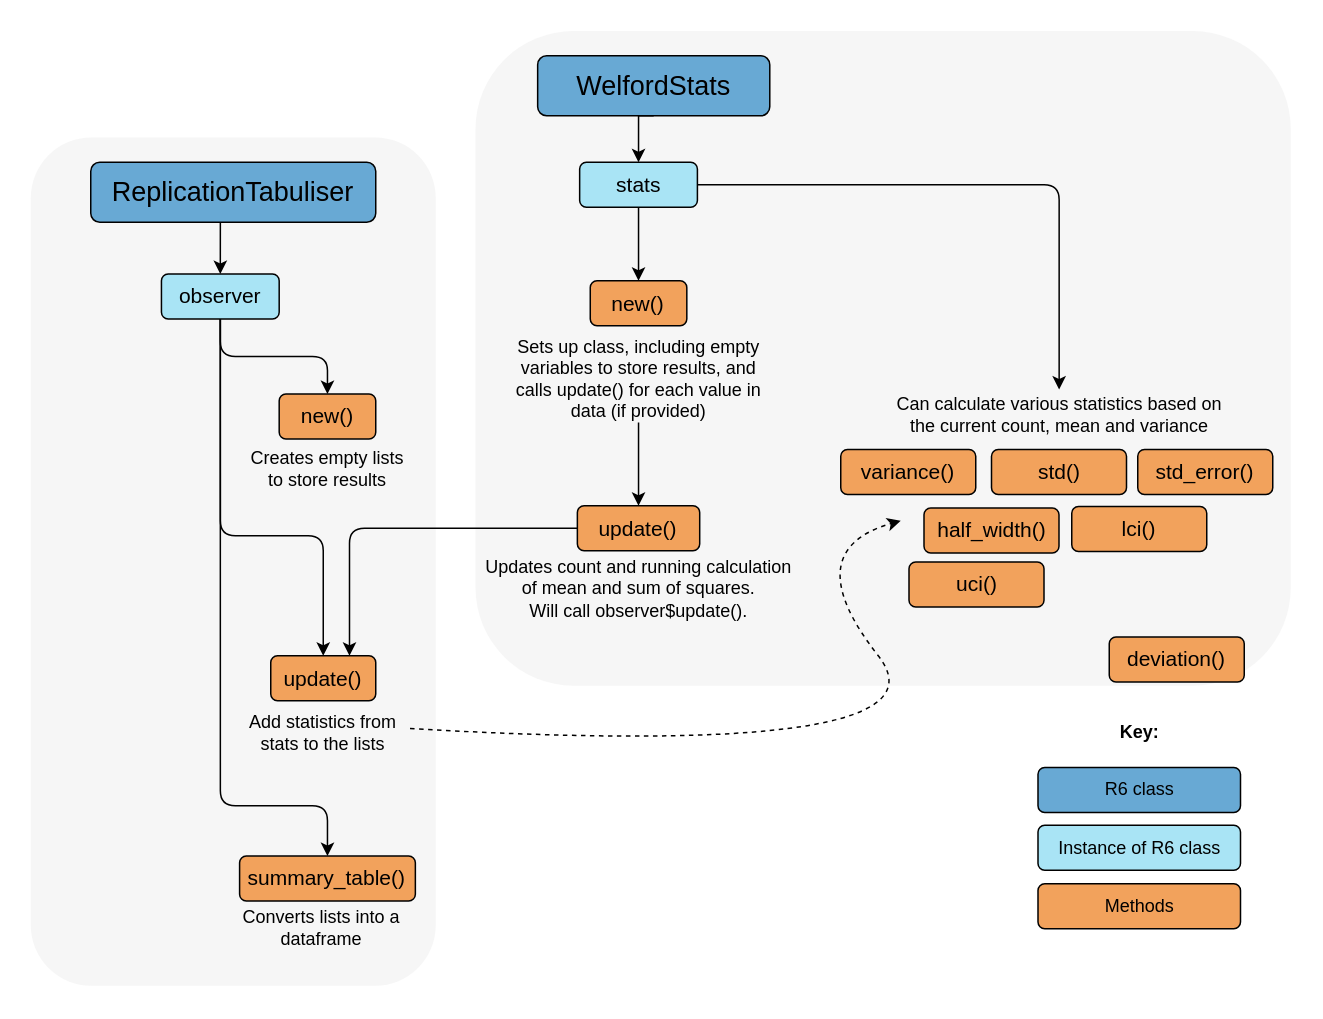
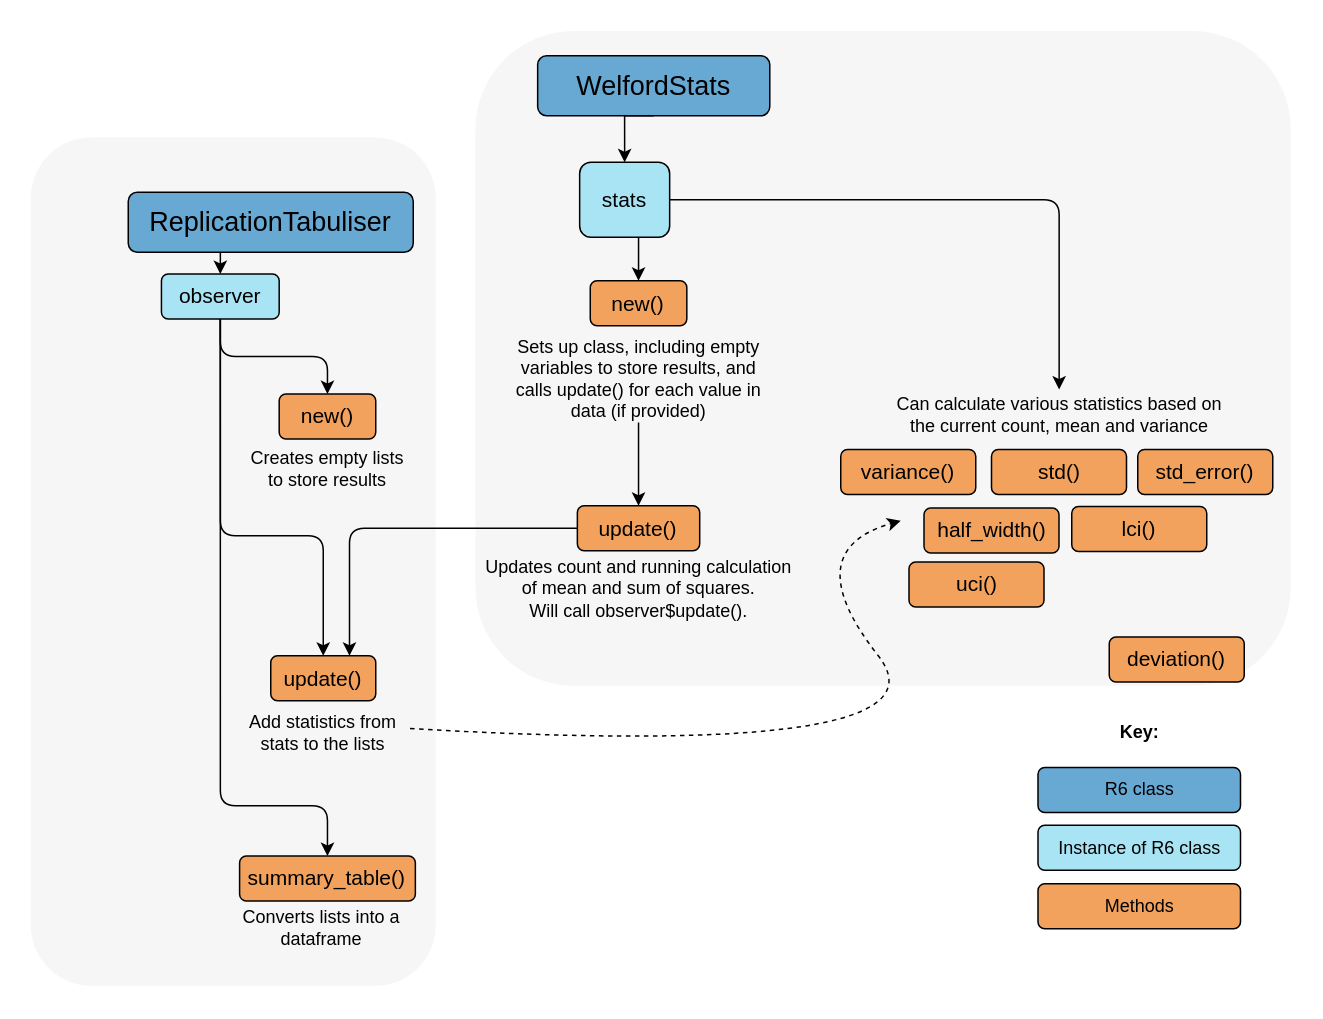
node "stats": size 118x45 -> 90x75
node "ReplicationTabuliser": moved (233, 192) -> (271, 222)
